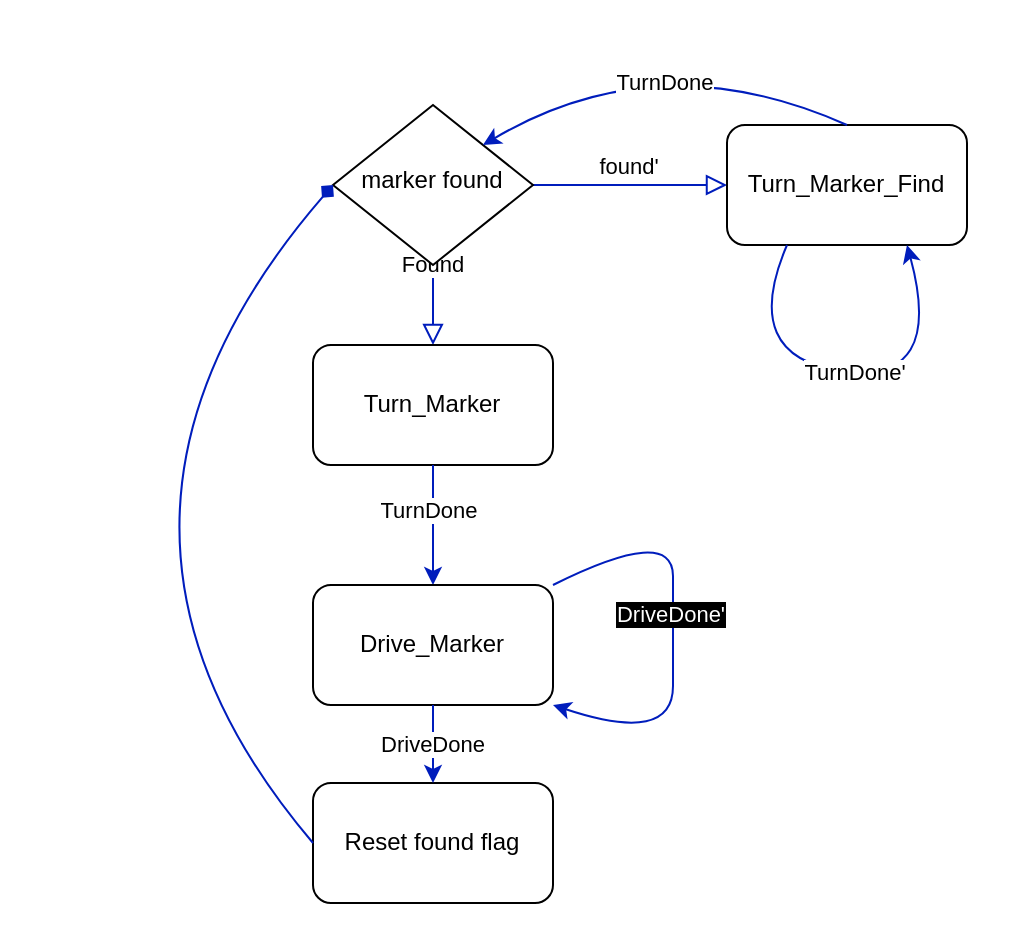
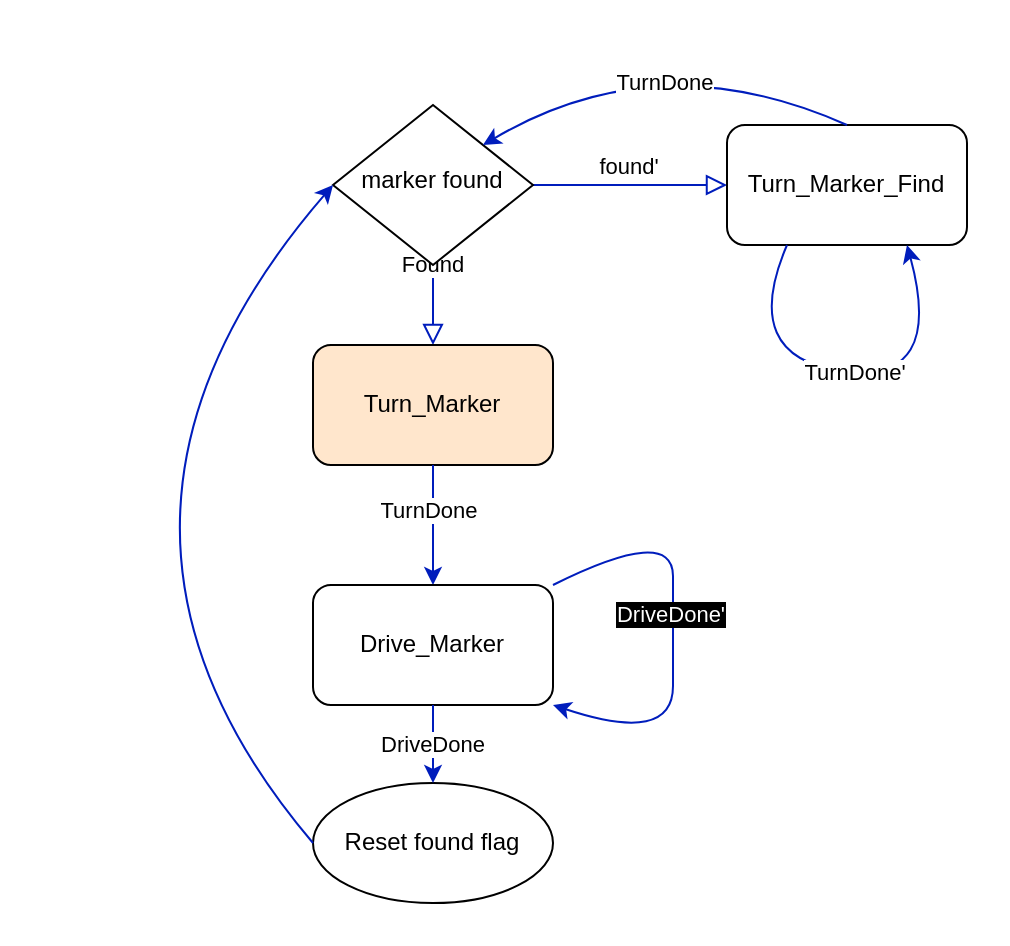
edge "Reset found flag" -> "marker found": arrowhead diamond -> classic
node "Turn_Marker": fillcolor #ffffff -> #ffe6cc
node "Reset found flag": shape rounded rectangle -> ellipse
